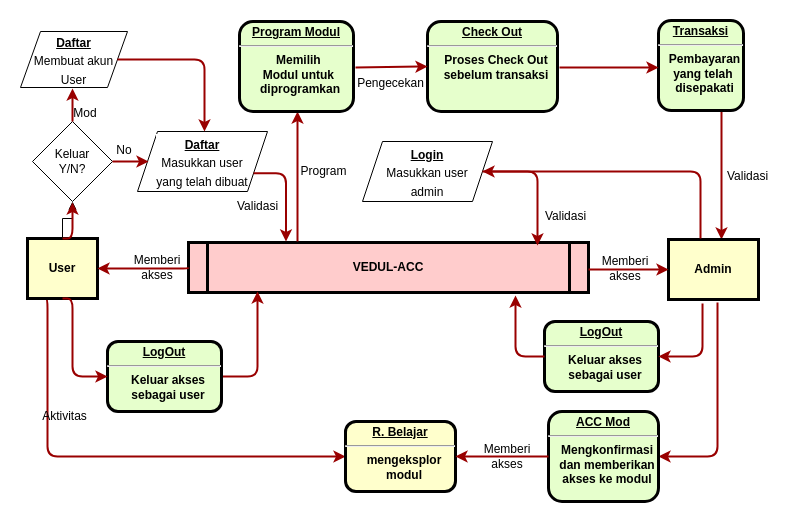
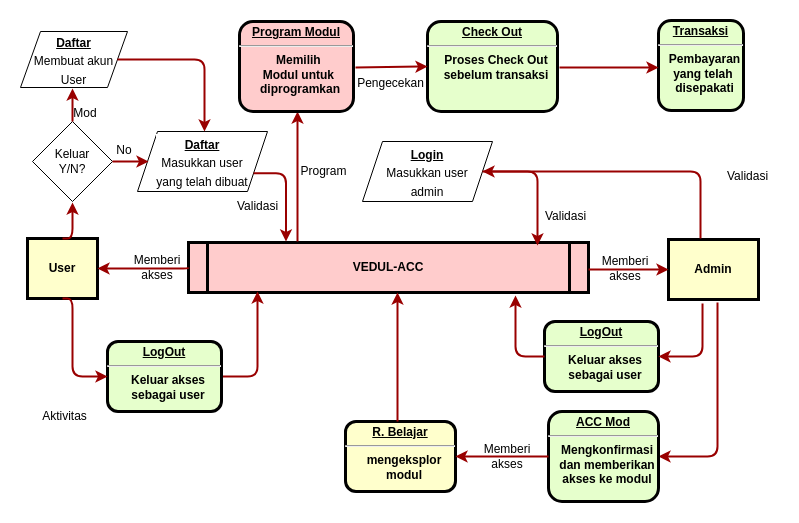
node "Program Modul Memilih Modul untuk diprogramkan": fillcolor #e6ffcc -> #ffcccc
edge "Transaksi Pembayaran yang telah disepakati" -> "Admin": removed
edge "User" -> "Keluar Y/N?": removed
edge "R. Belajar mengeksplor modul" -> "VEDUL-ACC": added
edge "User" -> "R. Belajar mengeksplor modul": removed
